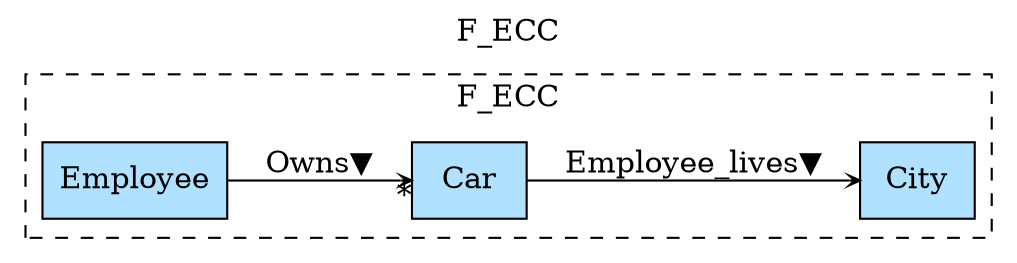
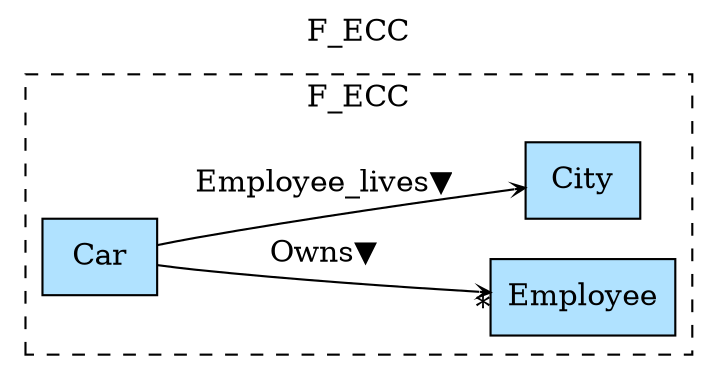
edge "Employee" -> "Car": reversed
